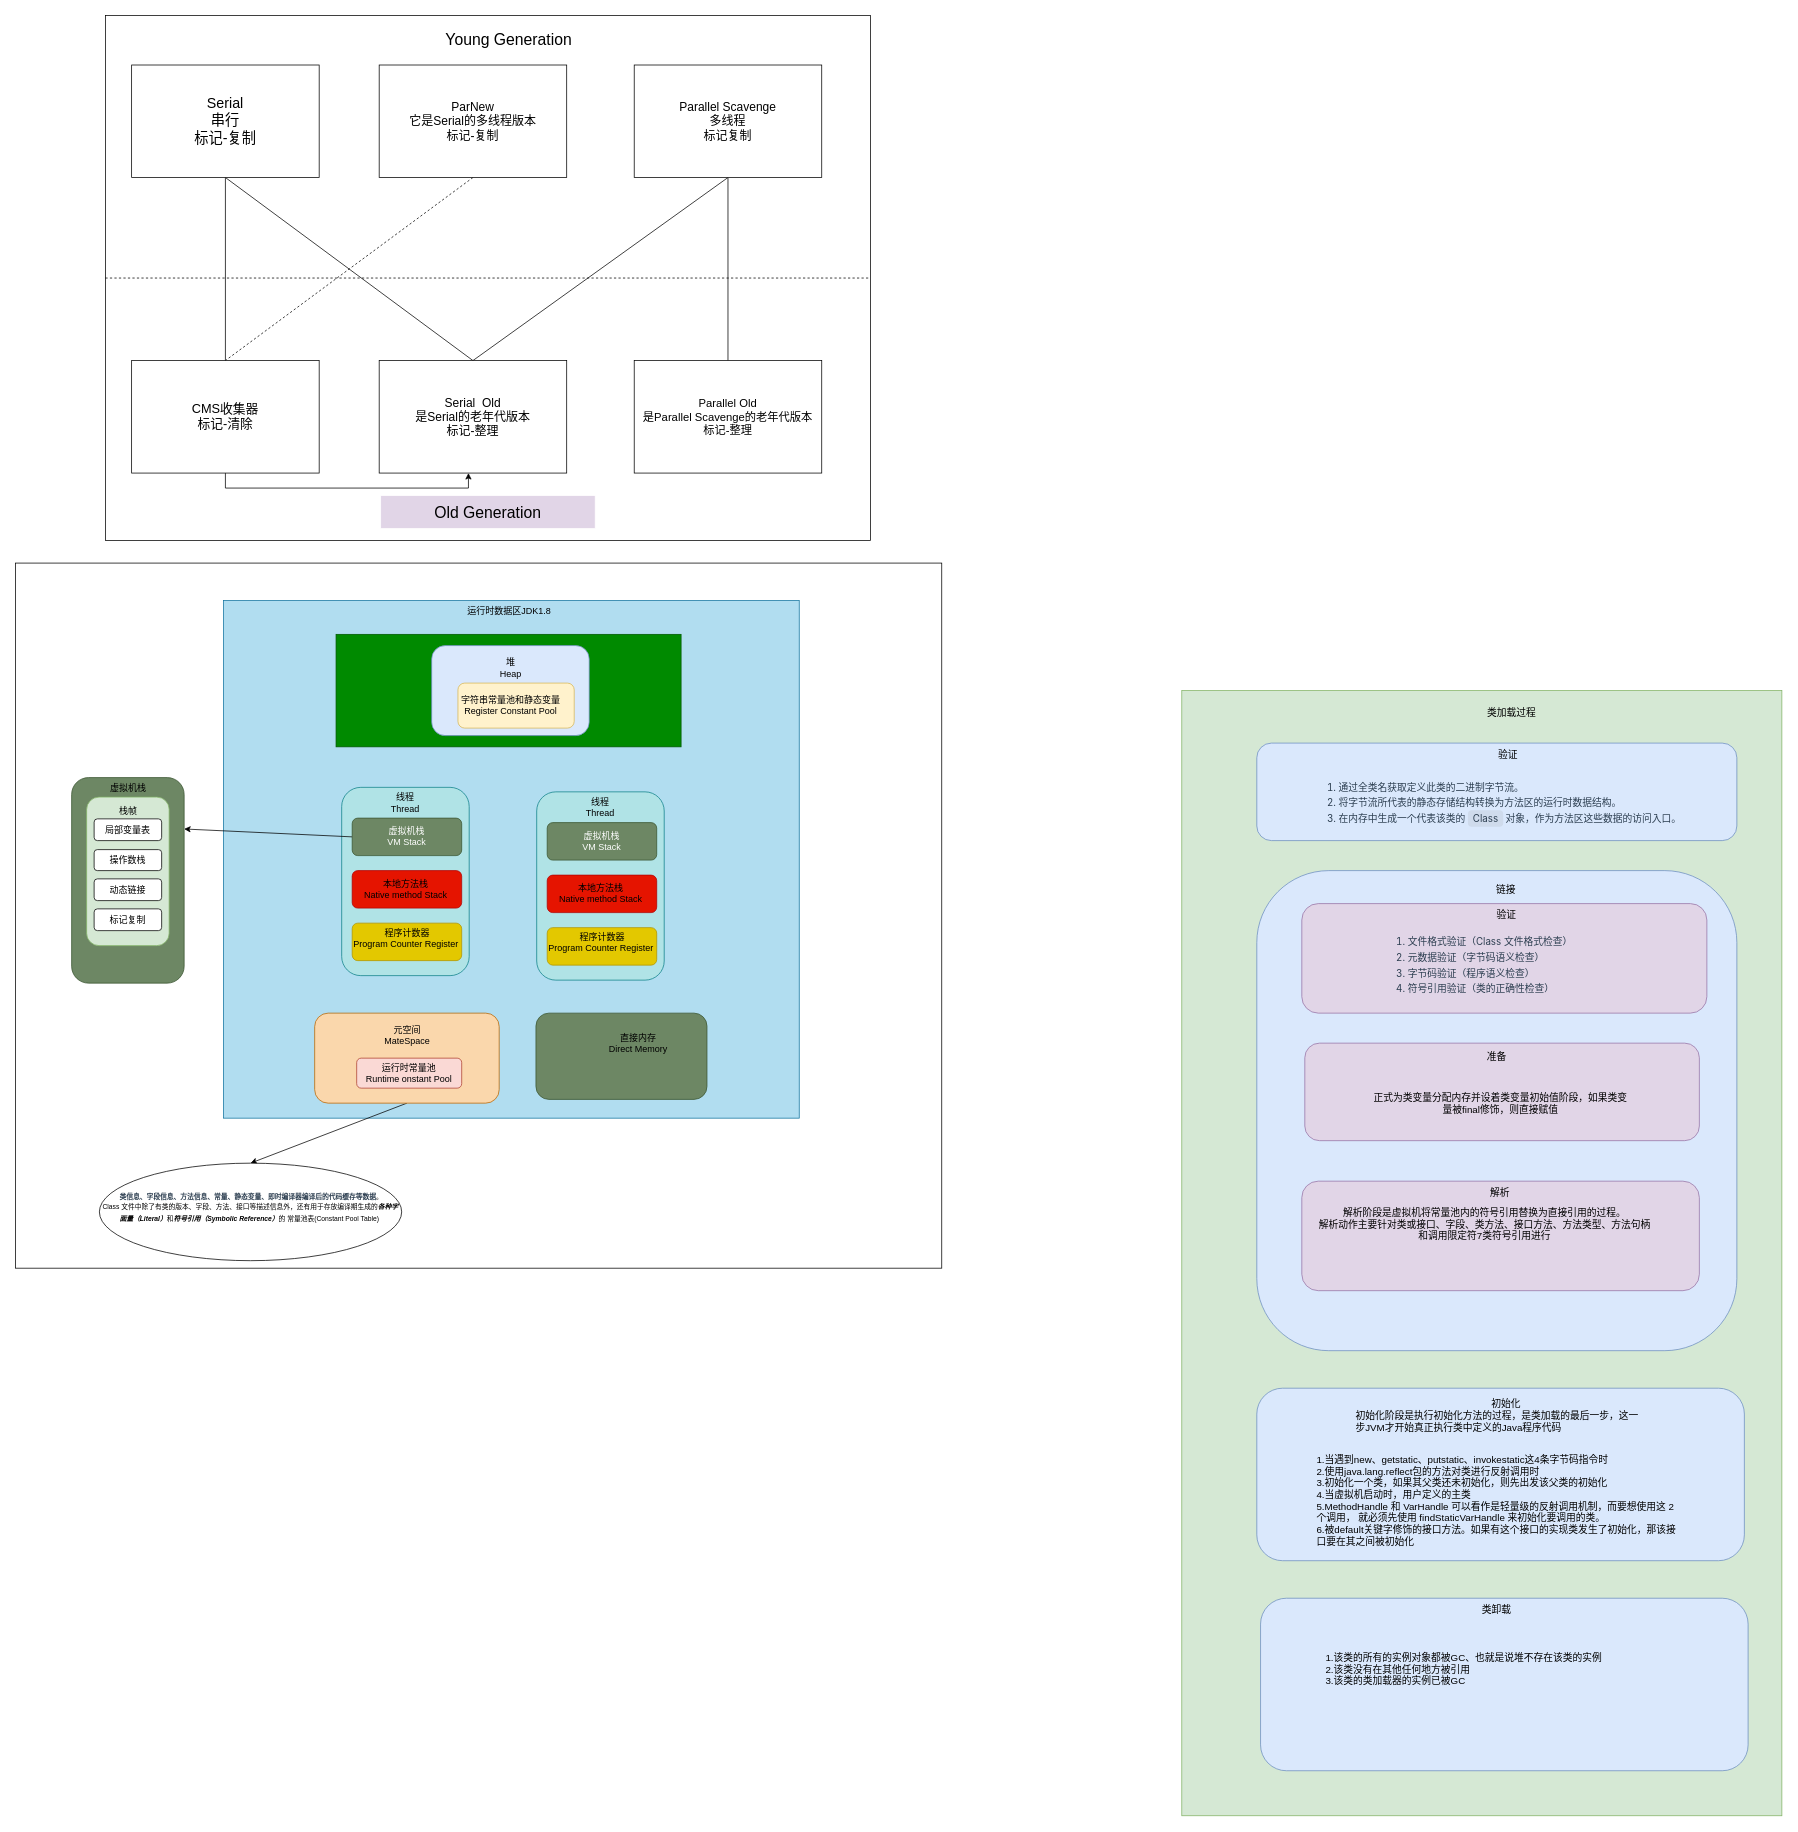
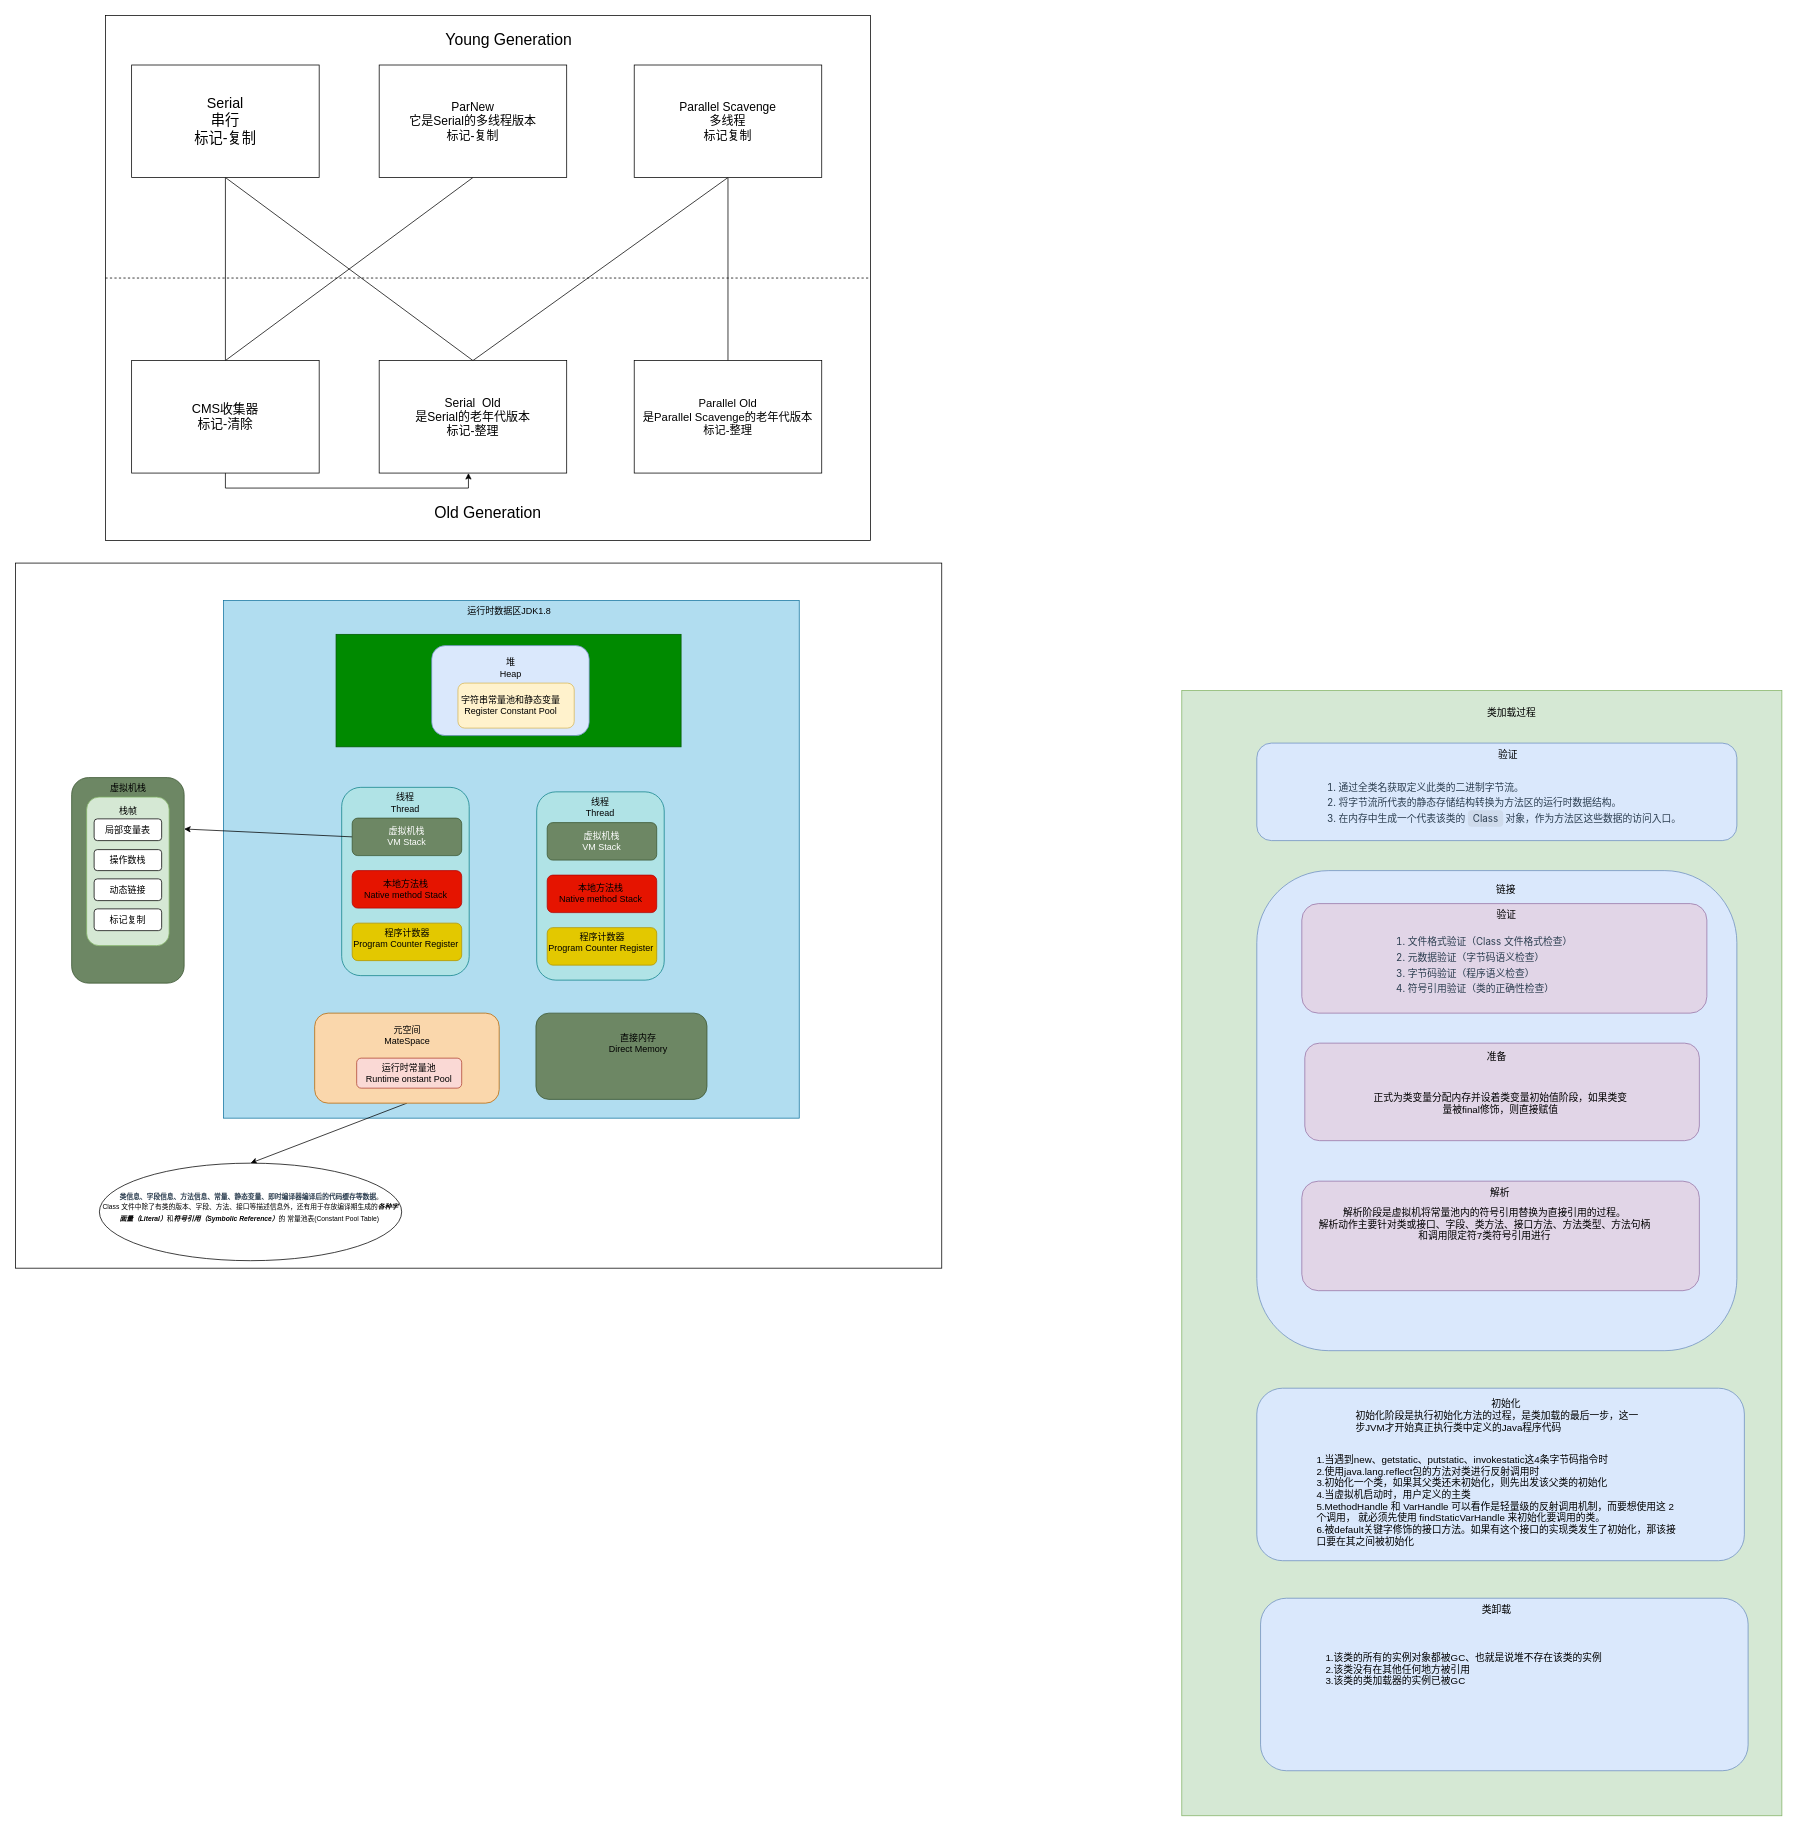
edge "ParNew 它是Serial的多线程版本 标记-复制" -- "CMS收集器 标记-清除": style dashed -> solid
node "Old Generation": fillcolor #e1d5e7 -> #ffffff
